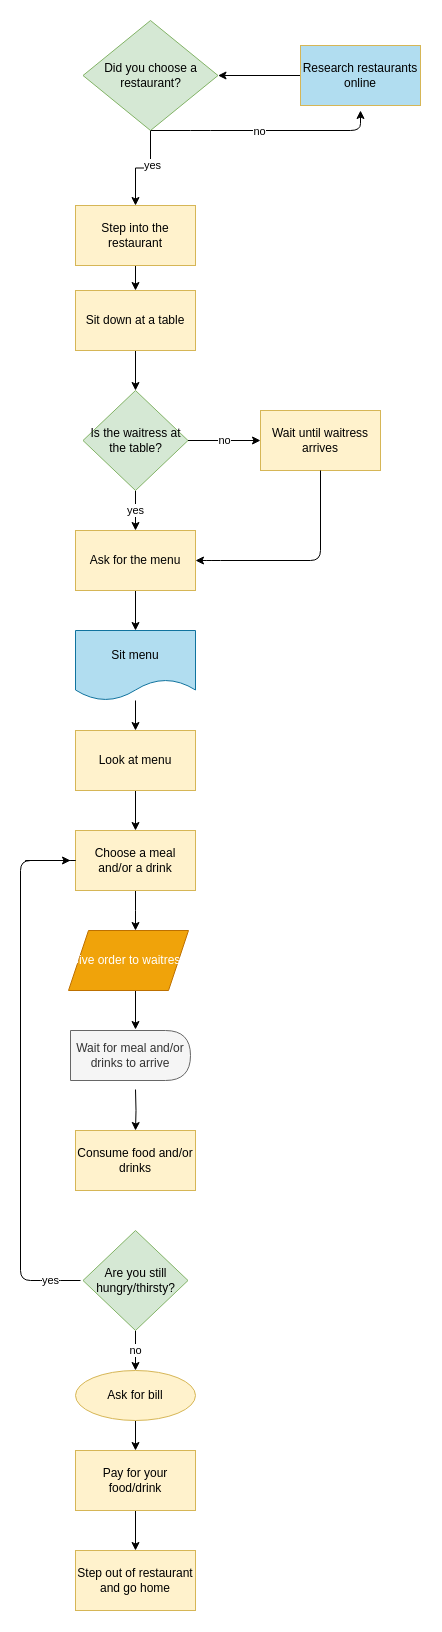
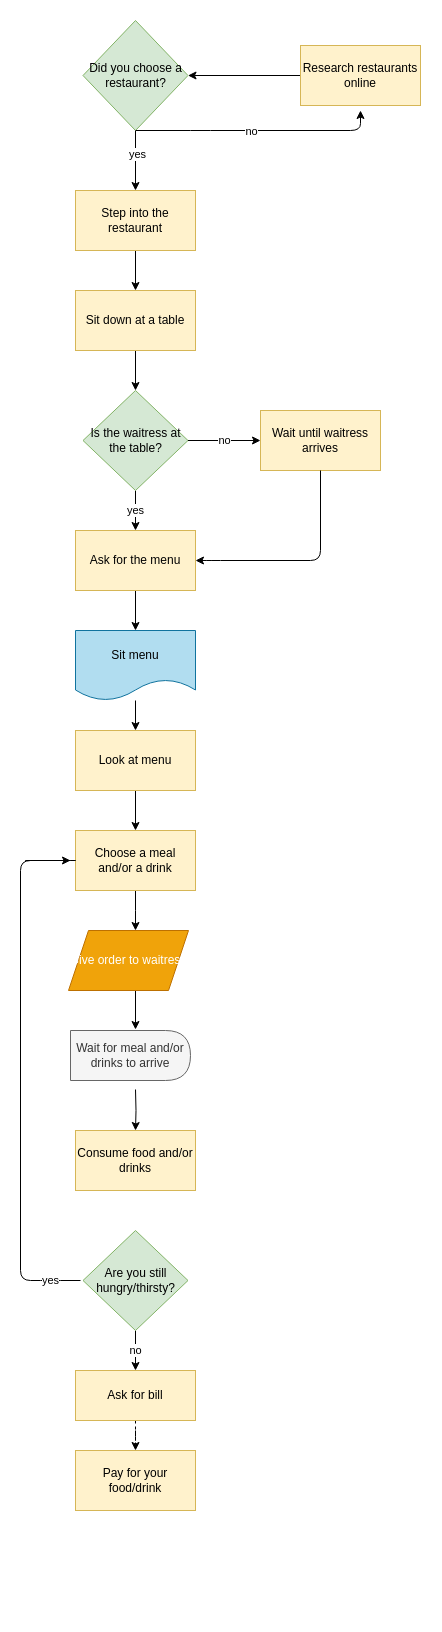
node "Did you choose a restaurant?": size 135x110 -> 105x110
node "Research restaurants online": fillcolor #b1ddf0 -> #fff2cc
node "Step into the restaurant": moved (136, 236) -> (136, 221)
node "Ask for bill": shape ellipse -> rectangle
edge "Ask for bill" -> "Pay for your food/drink": style solid -> dashed
edge "Pay for your food/drink" -> "Step out of restaurant and go home": removed
node "Step out of restaurant and go home": removed
